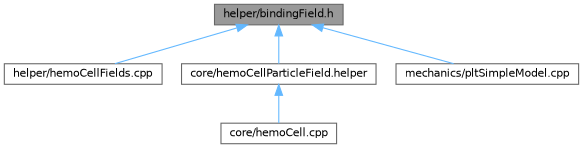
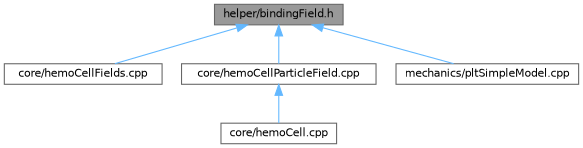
node "helper/hemoCellFields.cpp": label "helper/hemoCellFields.cpp" -> "core/hemoCellFields.cpp"
node "core/hemoCellParticleField.helper": label "core/hemoCellParticleField.helper" -> "core/hemoCellParticleField.cpp"
